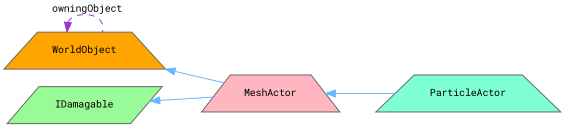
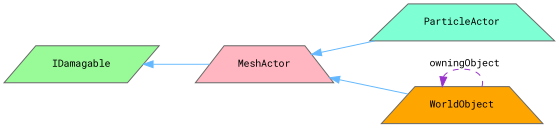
edge "MeshActor" -> "WorldObject": reversed
